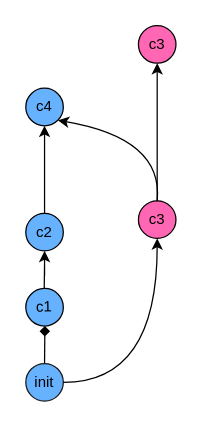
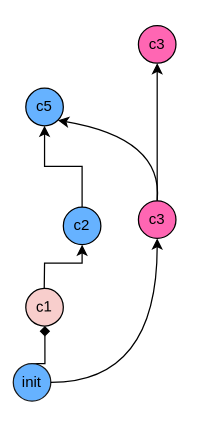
node "c4": label "c4" -> "c5"
node "c2": moved (44, 232) -> (82, 226)
node "c1": fillcolor #66b2ff -> #f8cecc
node "init": moved (44, 382) -> (32, 382)
